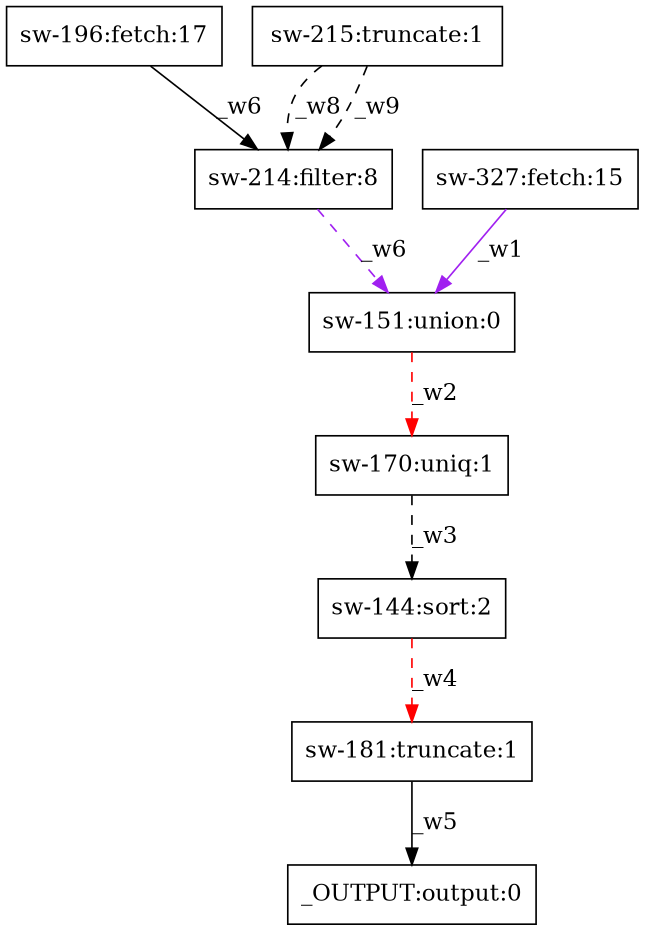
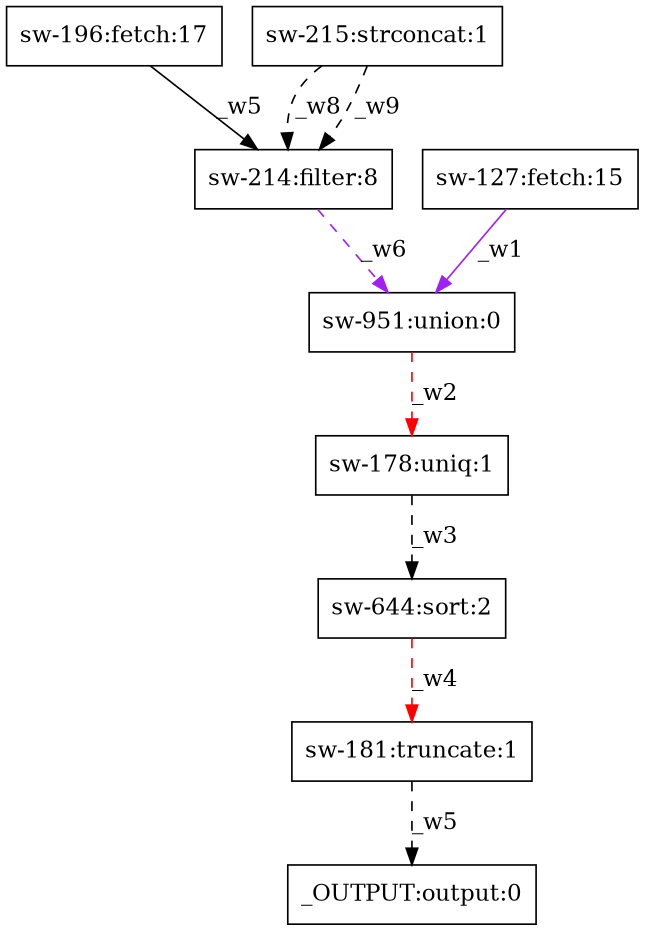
node "sw-215:truncate:1": label "sw-215:truncate:1" -> "sw-215:strconcat:1"
edge "sw-196:fetch:17" -> "sw-214:filter:8": label "_w6" -> "_w5"
node "sw-327:fetch:15": label "sw-327:fetch:15" -> "sw-127:fetch:15"
node "sw-151:union:0": label "sw-151:union:0" -> "sw-951:union:0"
node "sw-170:uniq:1": label "sw-170:uniq:1" -> "sw-178:uniq:1"
node "sw-144:sort:2": label "sw-144:sort:2" -> "sw-644:sort:2"
edge "sw-181:truncate:1" -> "_OUTPUT:output:0": style solid -> dashed
